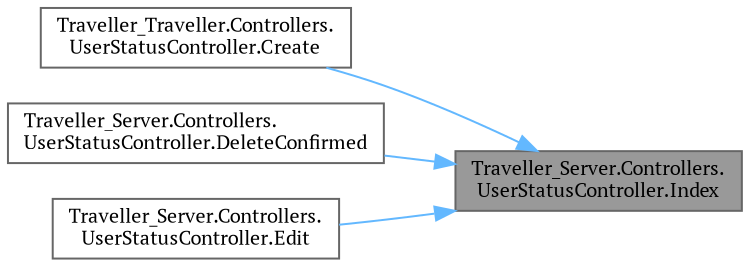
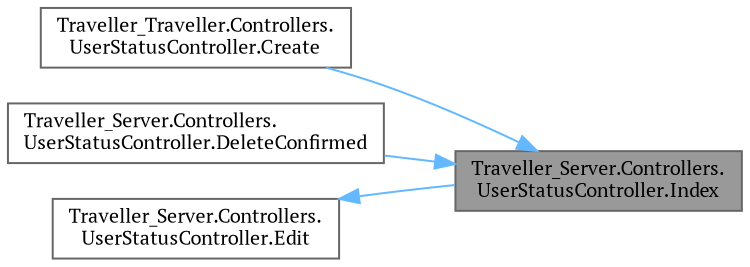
edge "Traveller_Server.Controllers. UserStatusController.Edit" -> "Traveller_Server.Controllers. UserStatusController.Index": reversed
